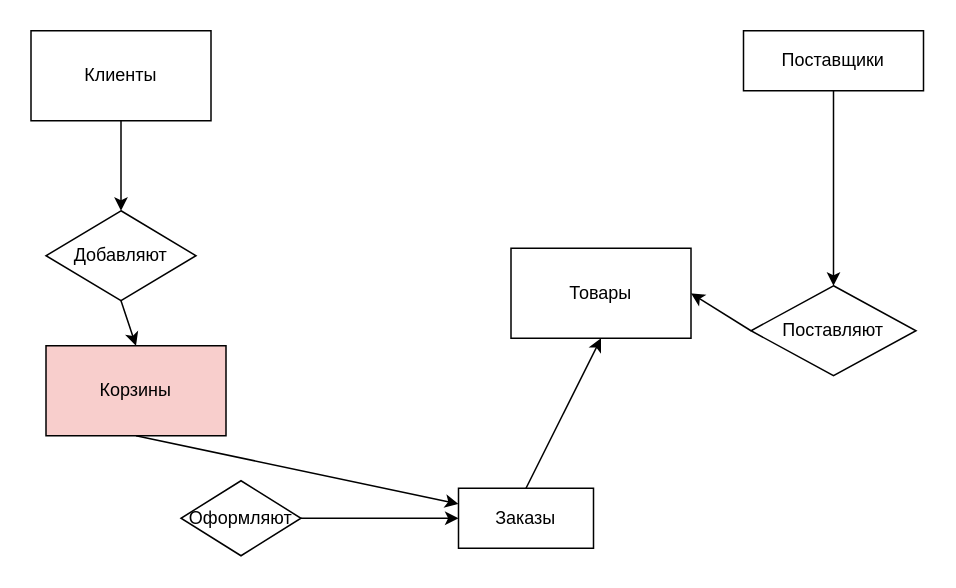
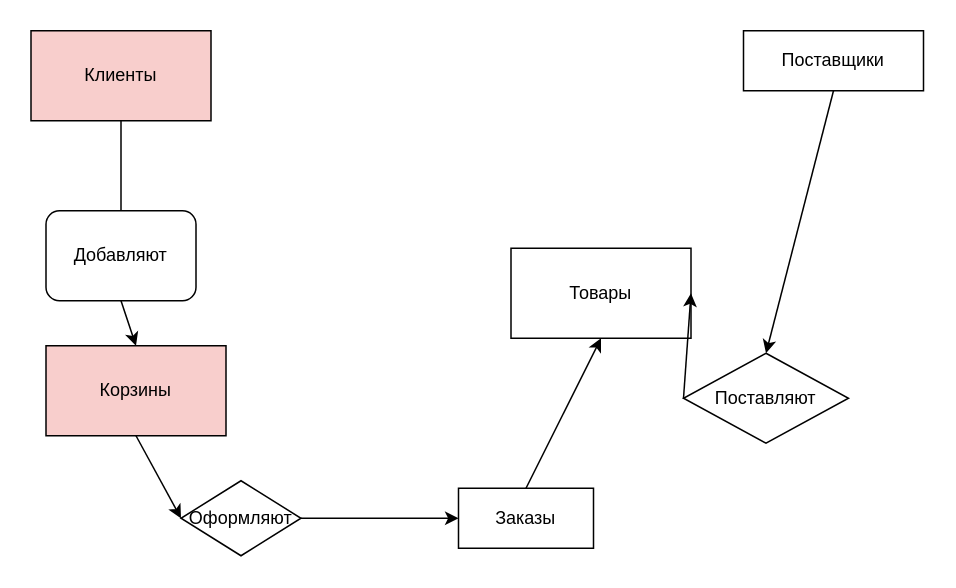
node "Клиенты": fillcolor #ffffff -> #f8cecc
edge "Клиенты" -> "Добавляют": arrowhead classic -> none
node "Добавляют": shape diamond -> rounded rectangle
node "Поставляют": moved (833, 331) -> (766, 398)
edge "Корзины" -> "Заказы": now "Корзины" -> "Оформляют"
